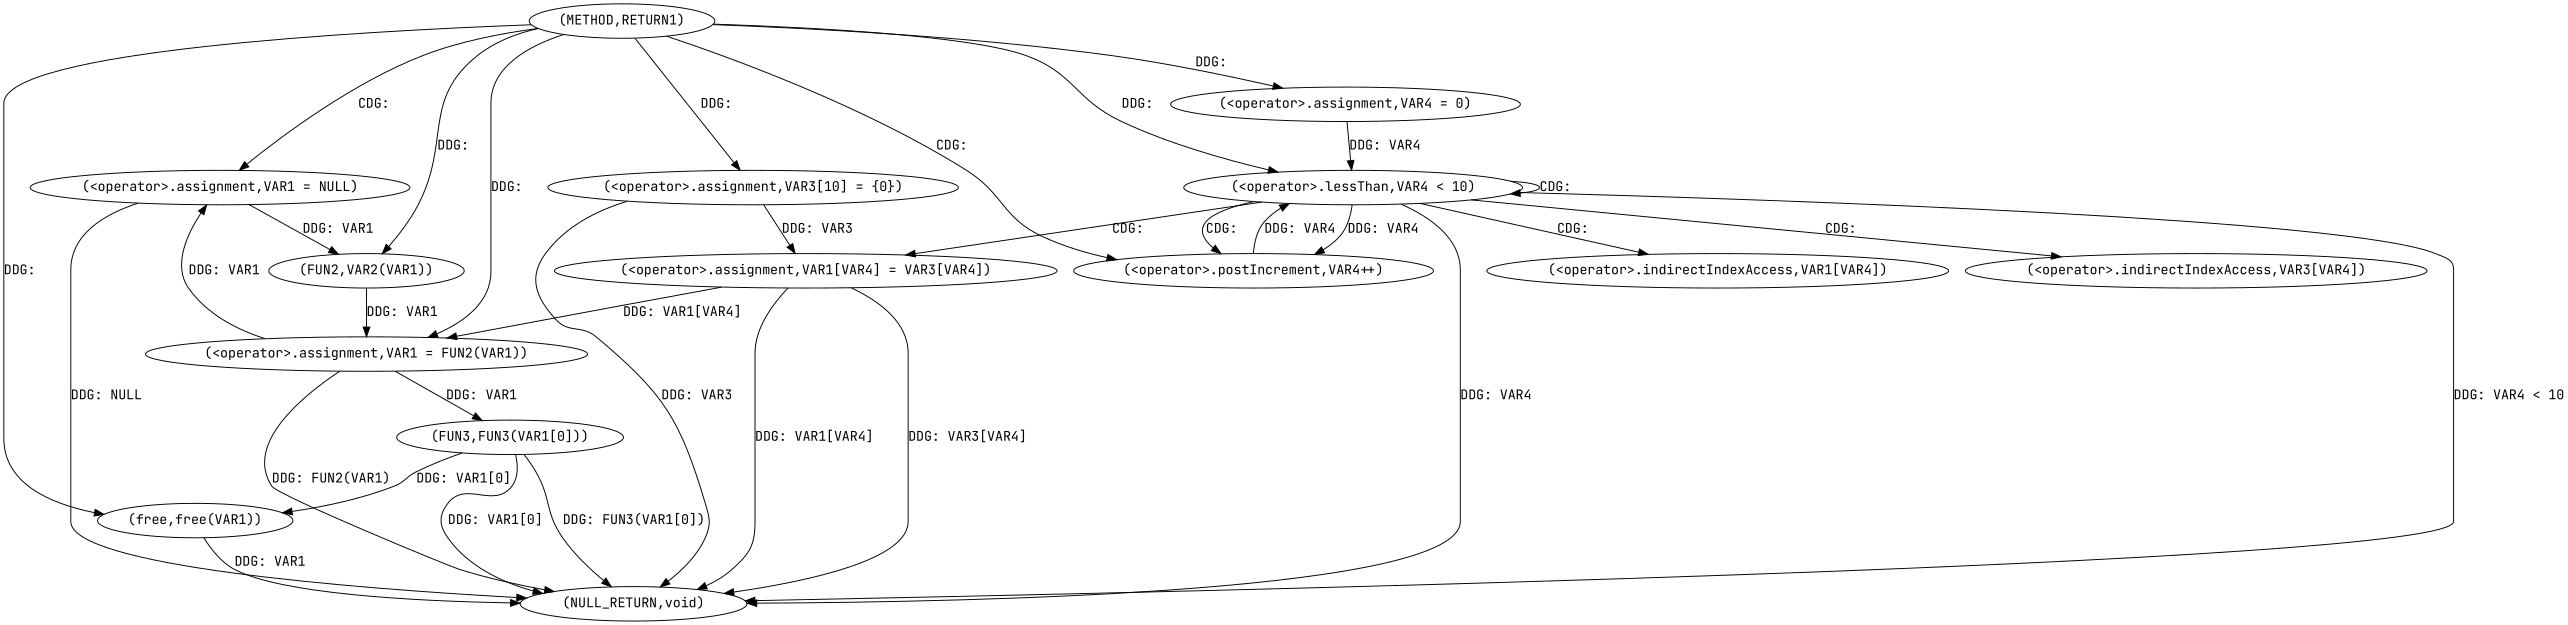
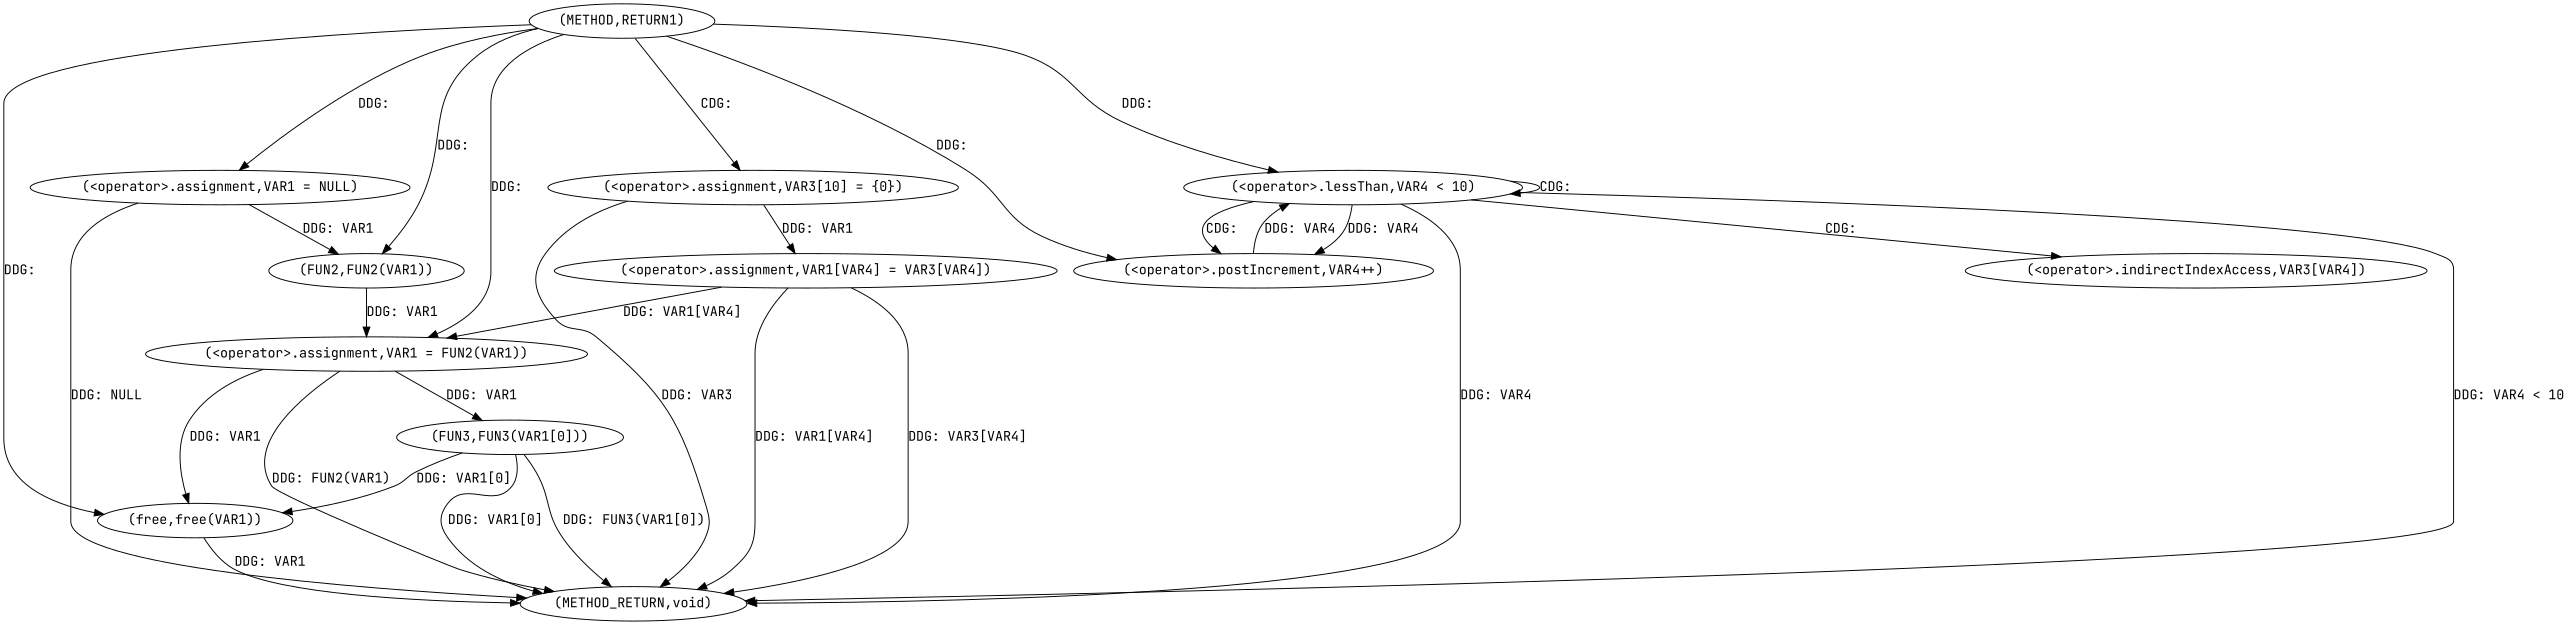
edge "(METHOD,RETURN1)" -> "(<operator>.assignment,VAR1 = NULL)": label "CDG: " -> "DDG: "
edge "(METHOD,RETURN1)" -> "(<operator>.assignment,VAR3[10] = {0})": label "DDG: " -> "CDG: "
node "(<operator>.assignment,VAR4 = 0)": removed
edge "(METHOD,RETURN1)" -> "(<operator>.postIncrement,VAR4++)": label "CDG: " -> "DDG: "
edge "(<operator>.lessThan,VAR4 < 10)" -> "(<operator>.assignment,VAR1[VAR4] = VAR3[VAR4])": removed, label "CDG:"
edge "(<operator>.assignment,VAR3[10] = {0})" -> "(<operator>.assignment,VAR1[VAR4] = VAR3[VAR4])": label "DDG: VAR3" -> "DDG: VAR1"
node "(FUN2,VAR2(VAR1))": label "(FUN2,VAR2(VAR1))" -> "(FUN2,FUN2(VAR1))"
node "(<operator>.indirectIndexAccess,VAR1[VAR4])": removed
edge "(<operator>.assignment,VAR1 = FUN2(VAR1))" -> "(<operator>.assignment,VAR1 = NULL)": now "(<operator>.assignment,VAR1 = FUN2(VAR1))" -> "(free,free(VAR1))"
node "(NULL_RETURN,void)": label "(NULL_RETURN,void)" -> "(METHOD_RETURN,void)"
